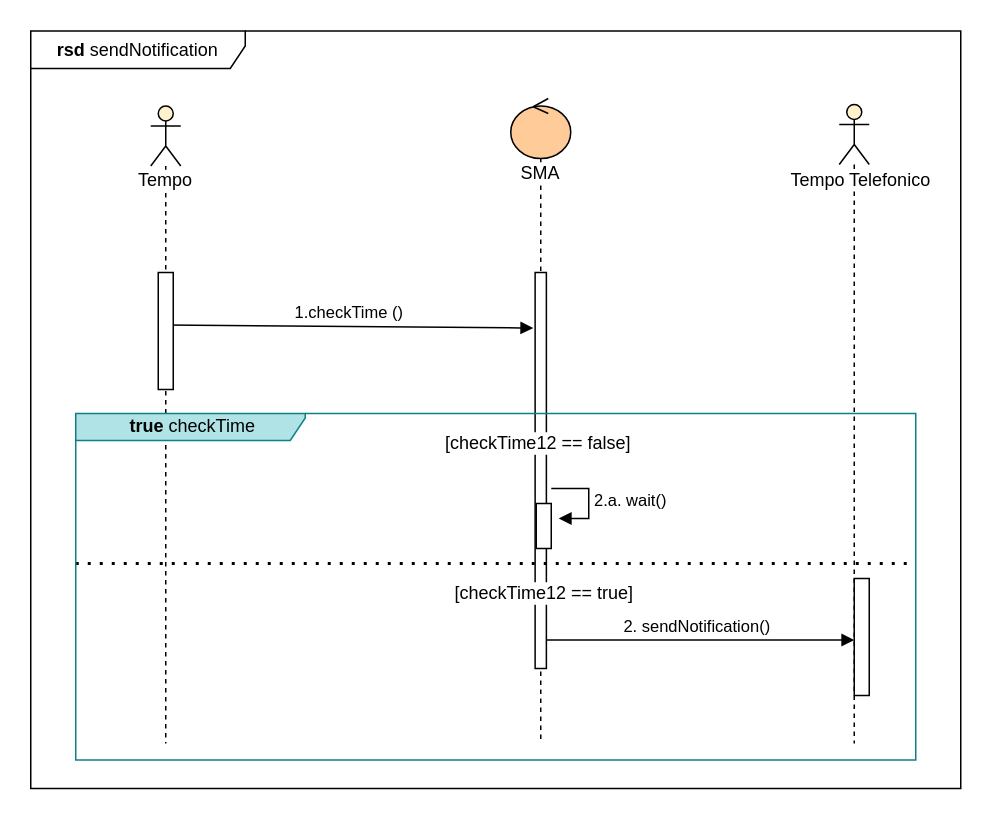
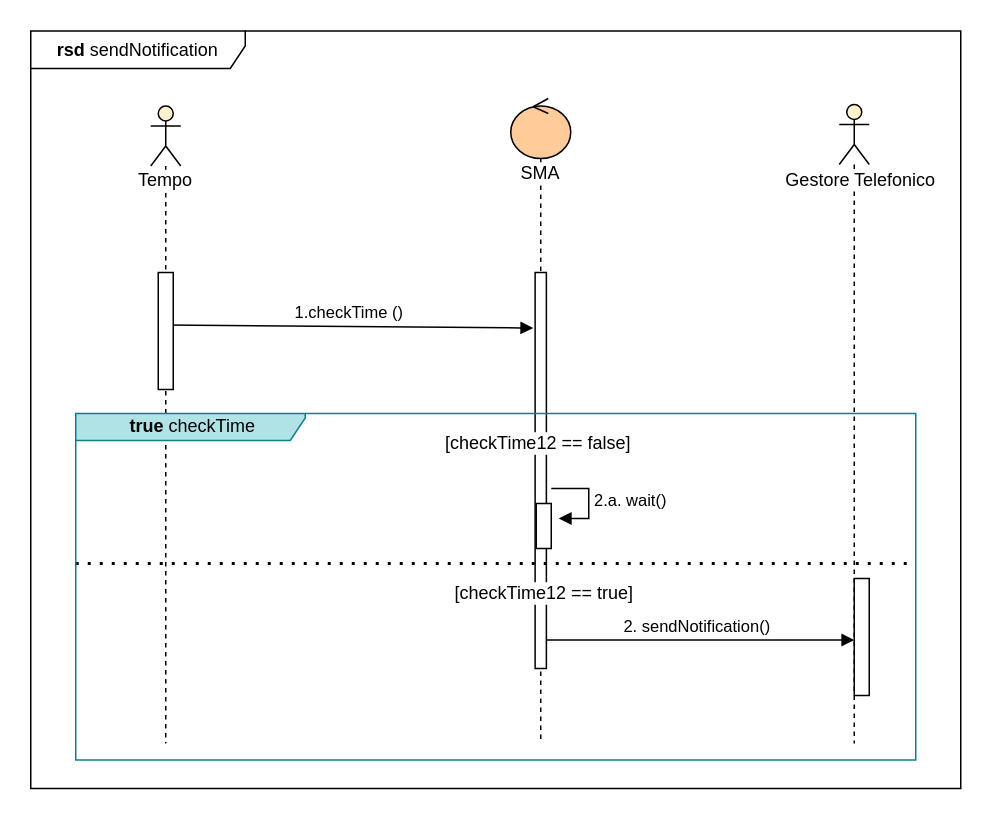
node "Tempo Telefonico": label "Tempo Telefonico" -> "Gestore Telefonico"
